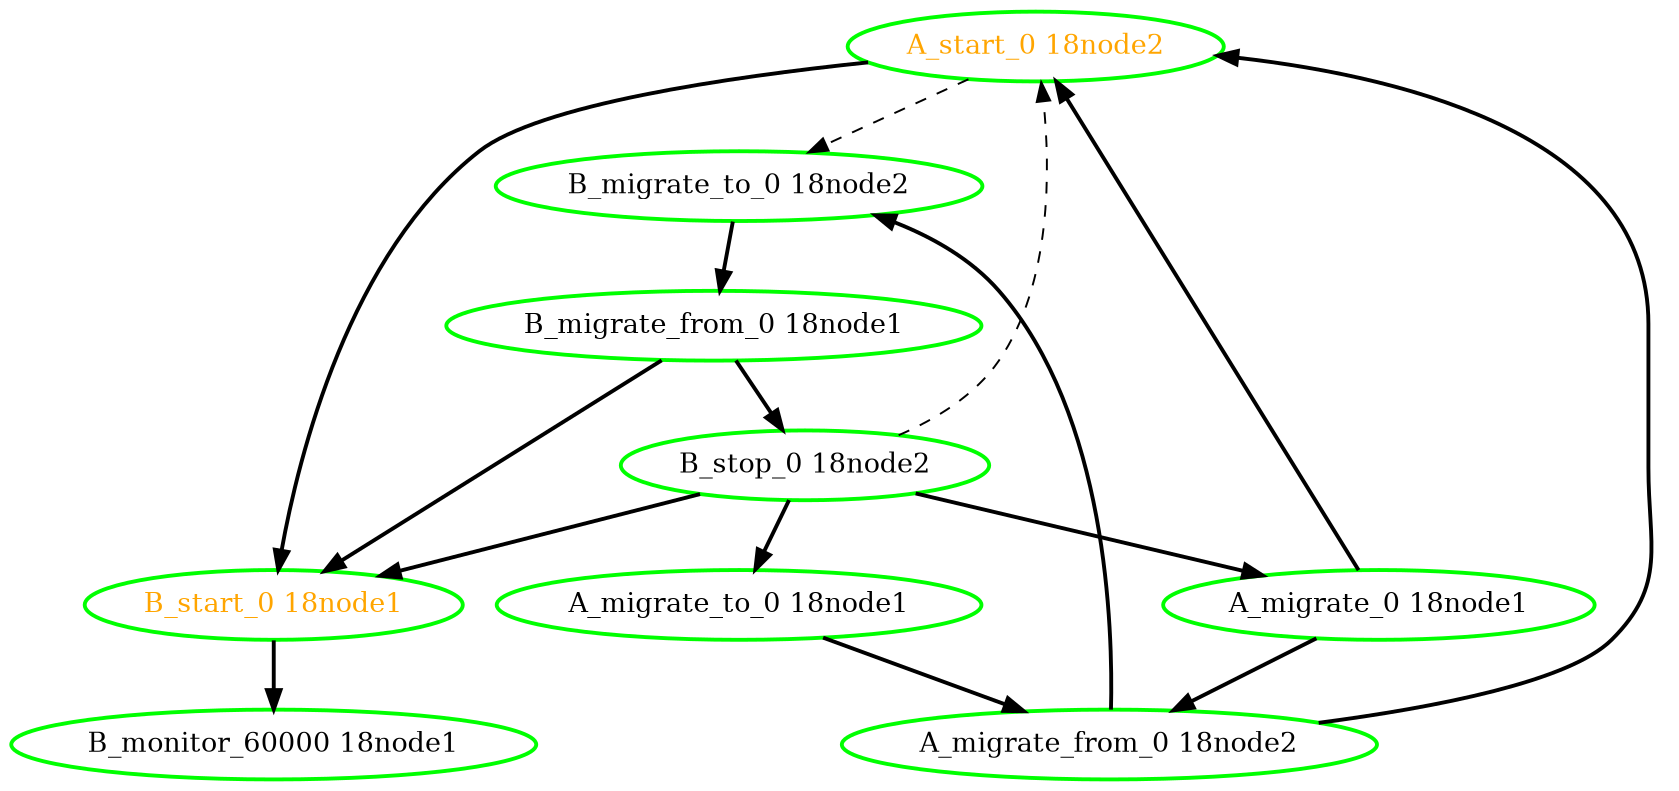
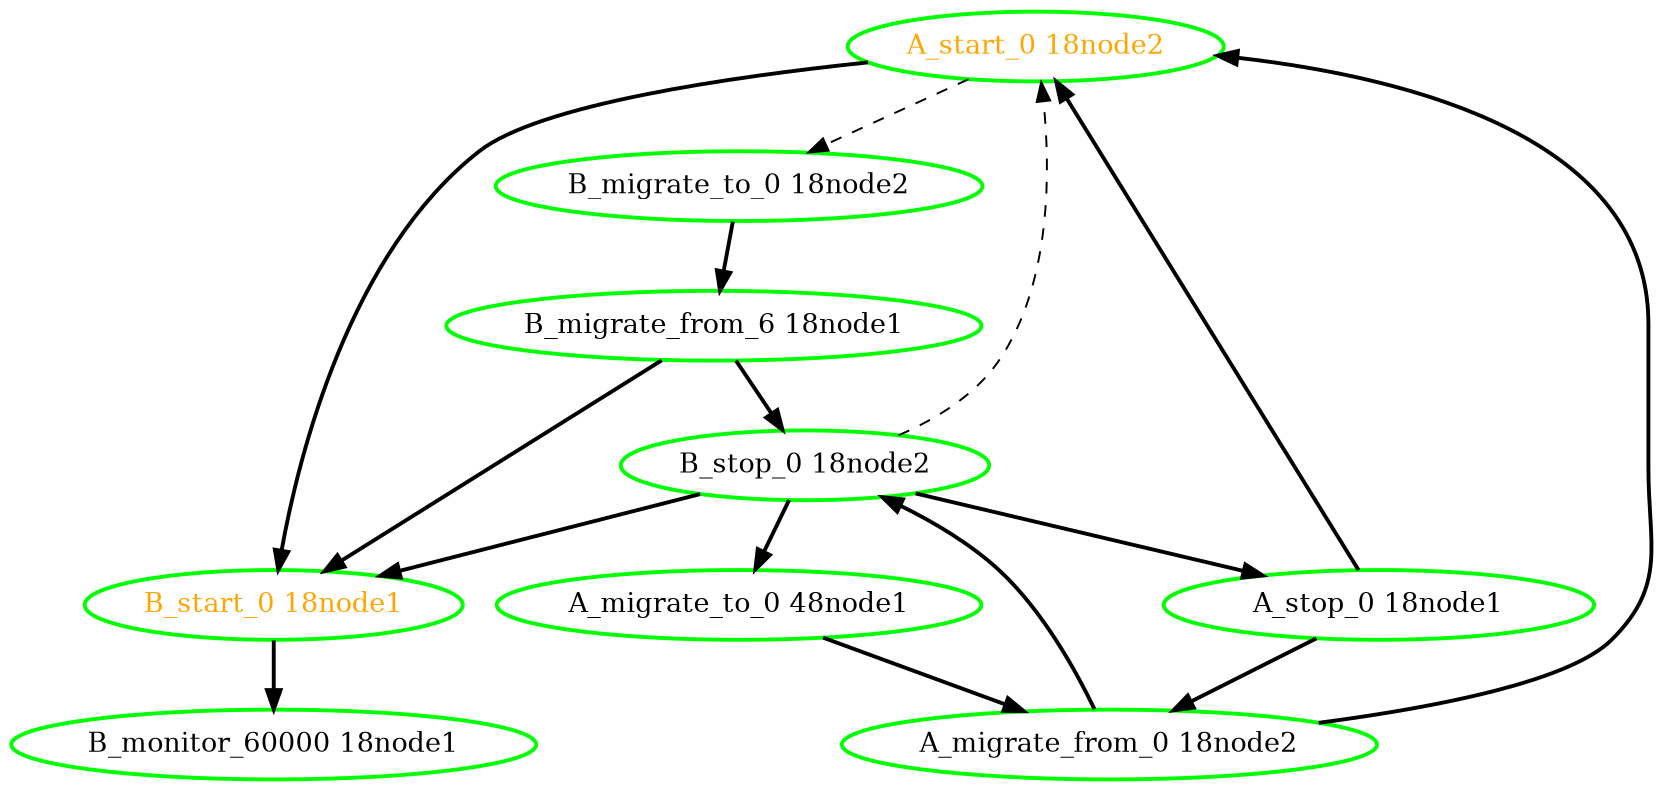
node "B_migrate_from_0 18node1": label "B_migrate_from_0 18node1" -> "B_migrate_from_6 18node1"
edge "A_migrate_from_0 18node2" -> "B_migrate_to_0 18node2": now "A_migrate_from_0 18node2" -> "B_stop_0 18node2"
node "A_migrate_to_0 18node1": label "A_migrate_to_0 18node1" -> "A_migrate_to_0 48node1"
node "A_migrate_0 18node1": label "A_migrate_0 18node1" -> "A_stop_0 18node1"
